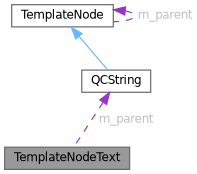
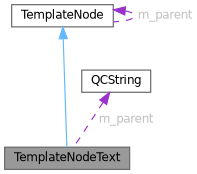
edge "QCString" -> "TemplateNode": now "TemplateNodeText" -> "TemplateNode"
